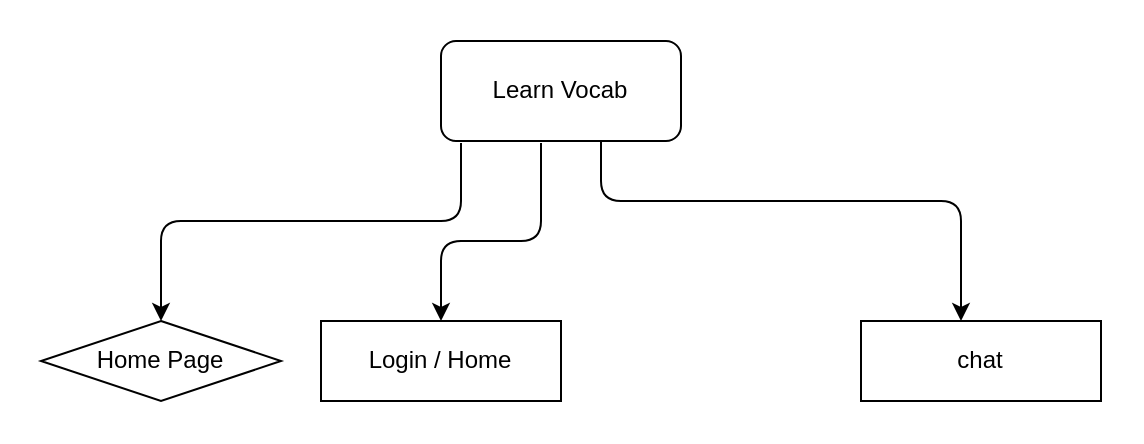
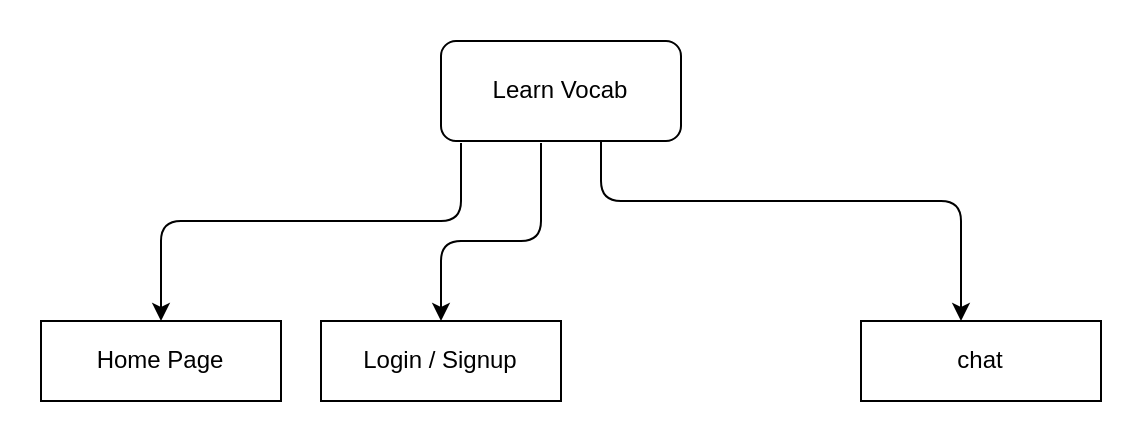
node "Home Page": shape diamond -> rectangle
node "Login / Home": label "Login / Home" -> "Login / Signup"
